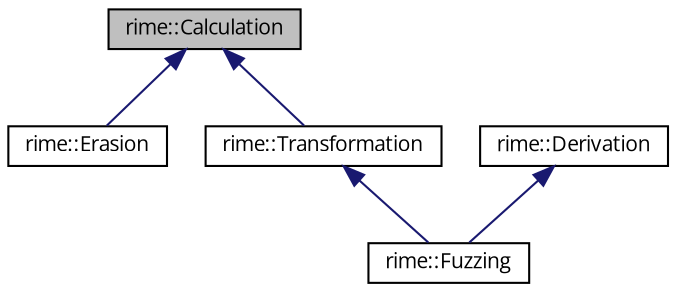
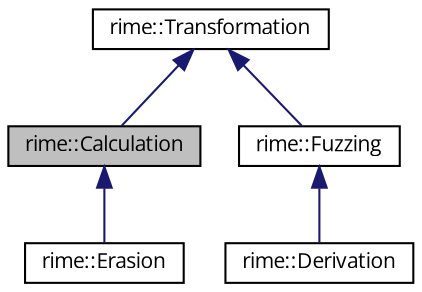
edge "rime::Transformation" -> "rime::Calculation": reversed
edge "rime::Fuzzing" -> "rime::Derivation": reversed
